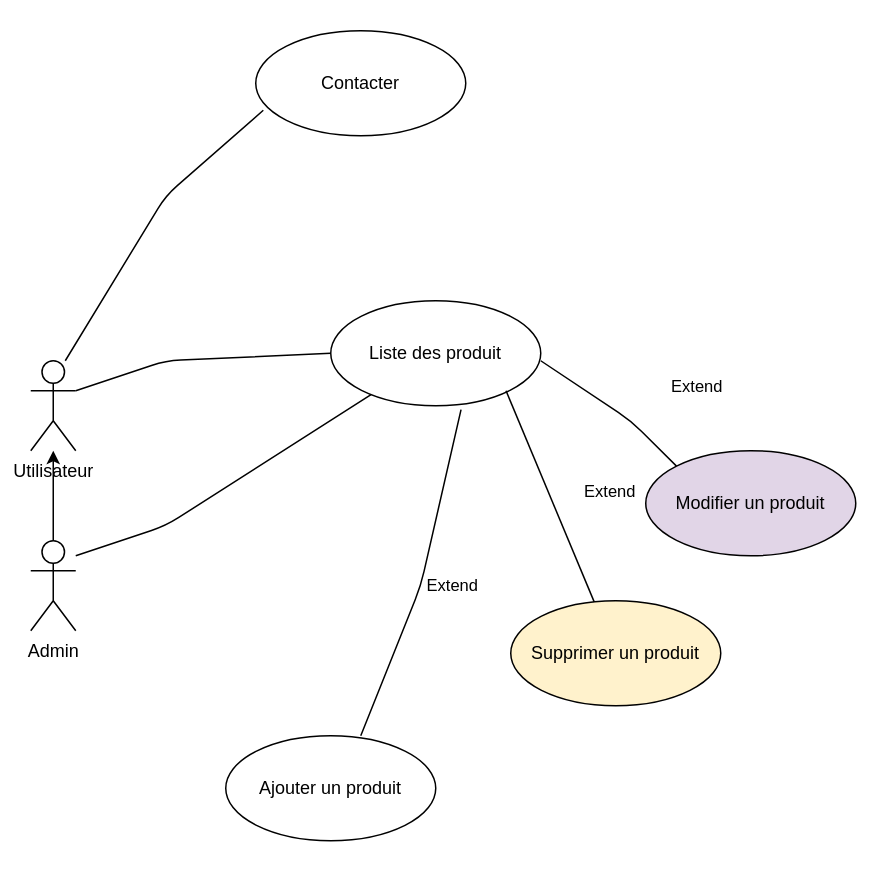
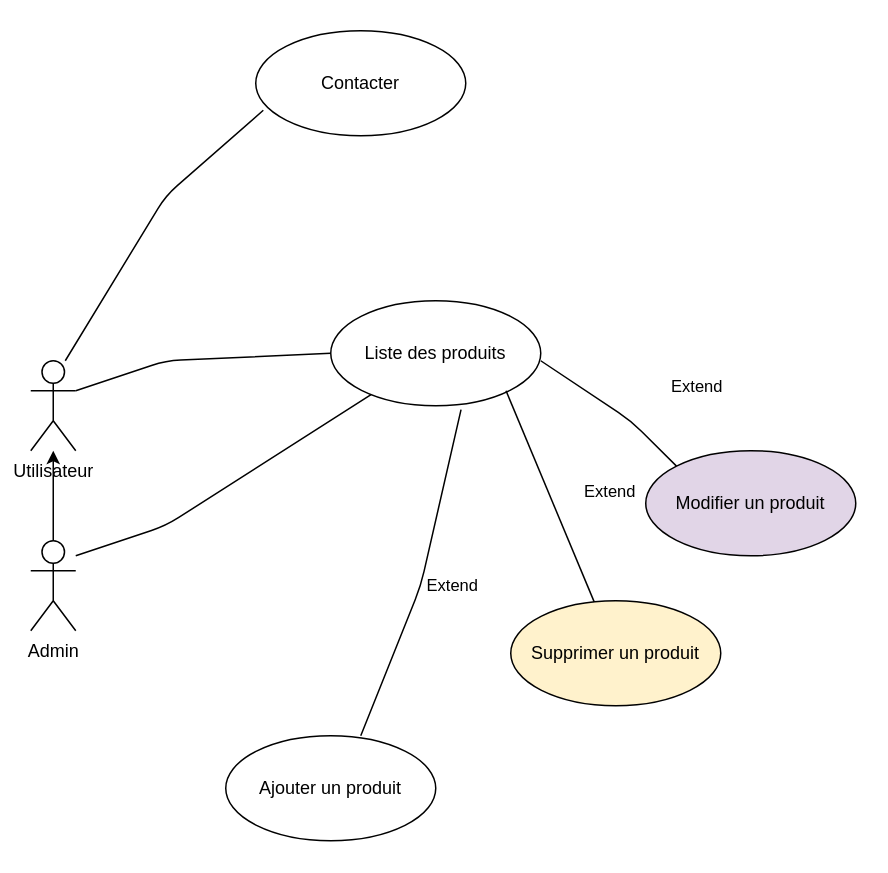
node "Liste des produit": label "Liste des produit" -> "Liste des produits"
